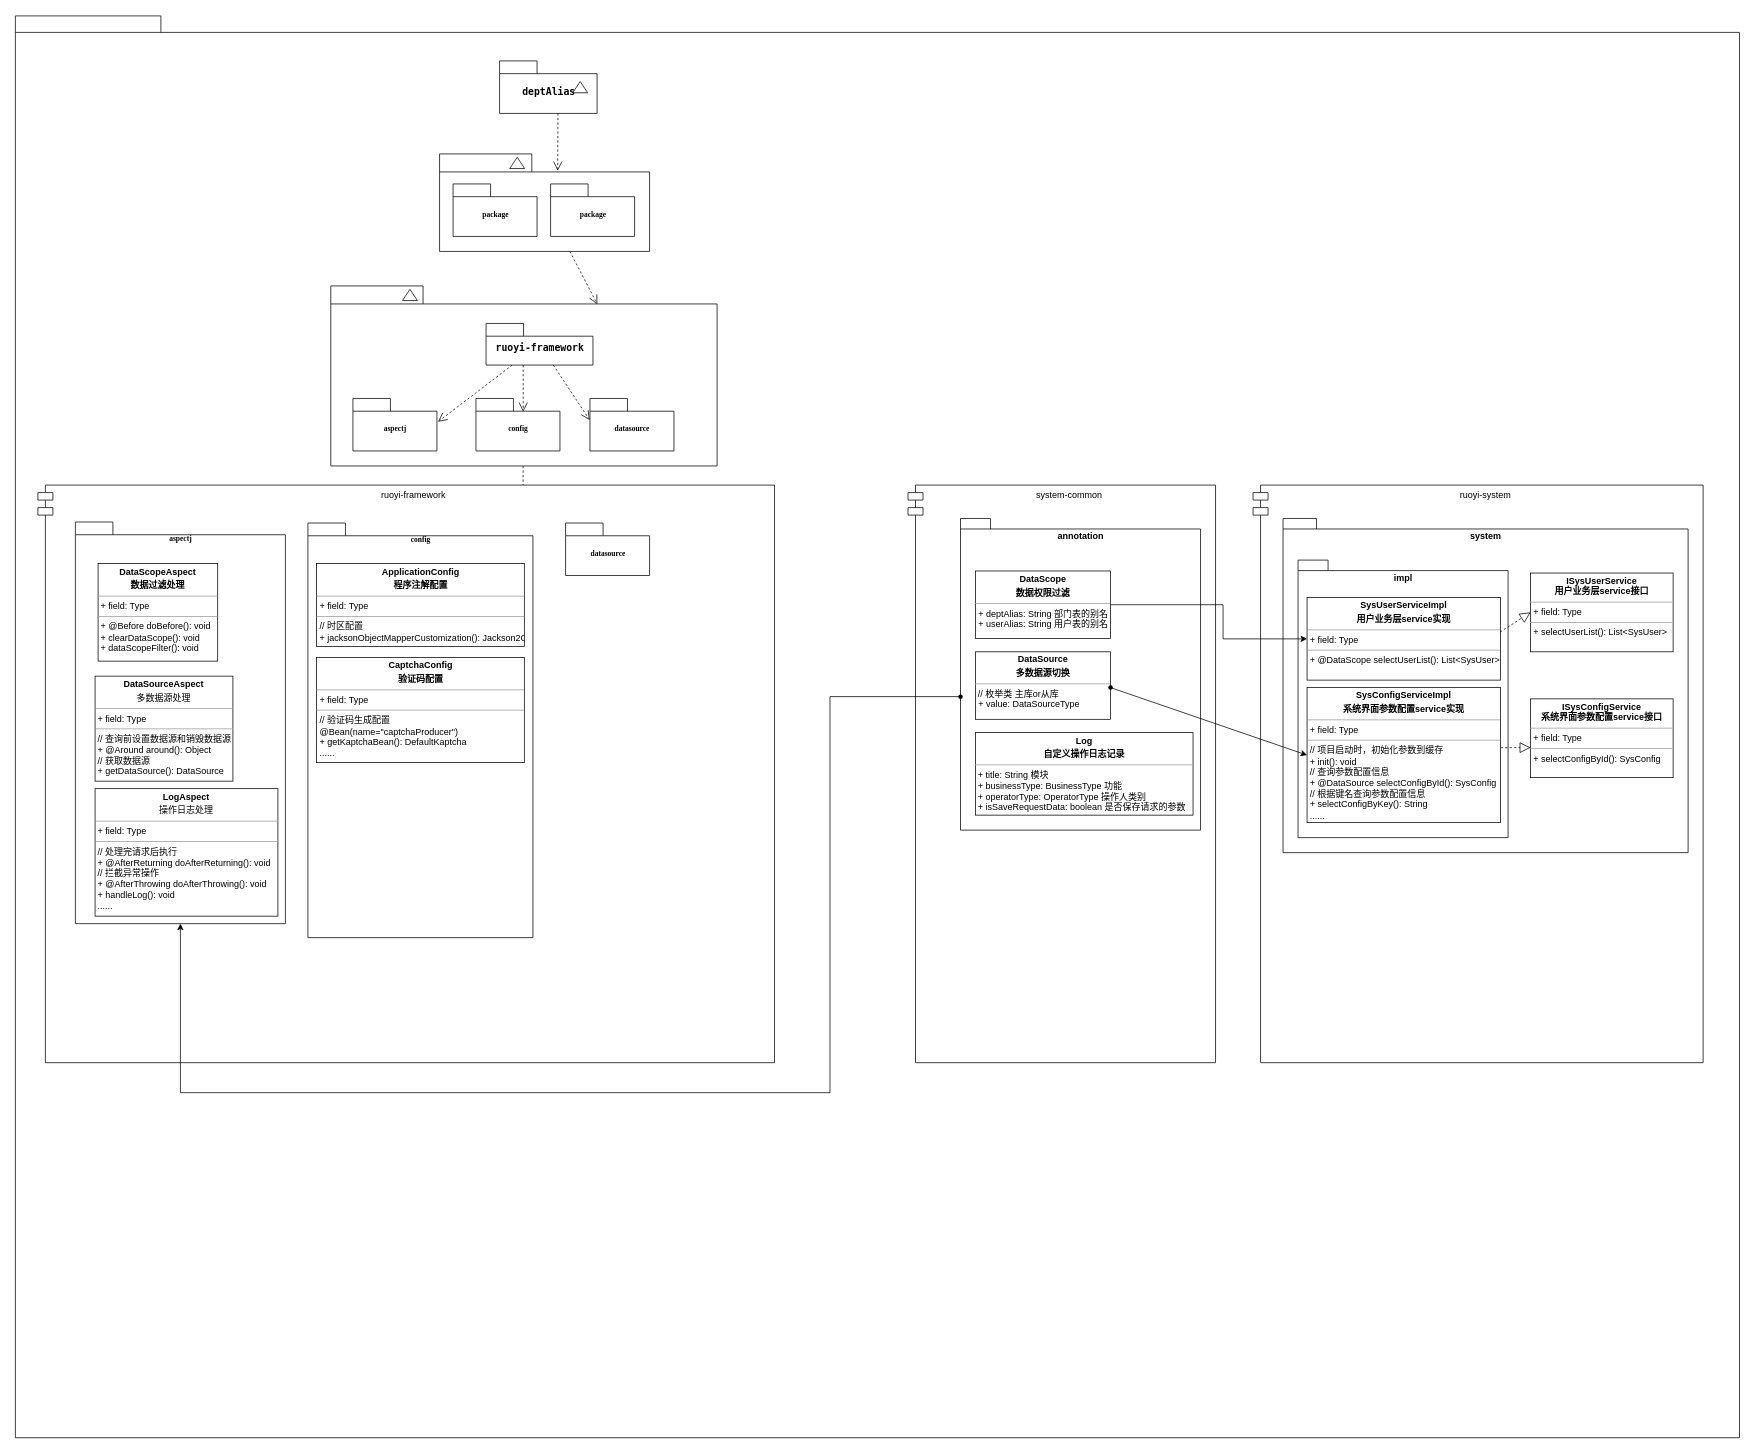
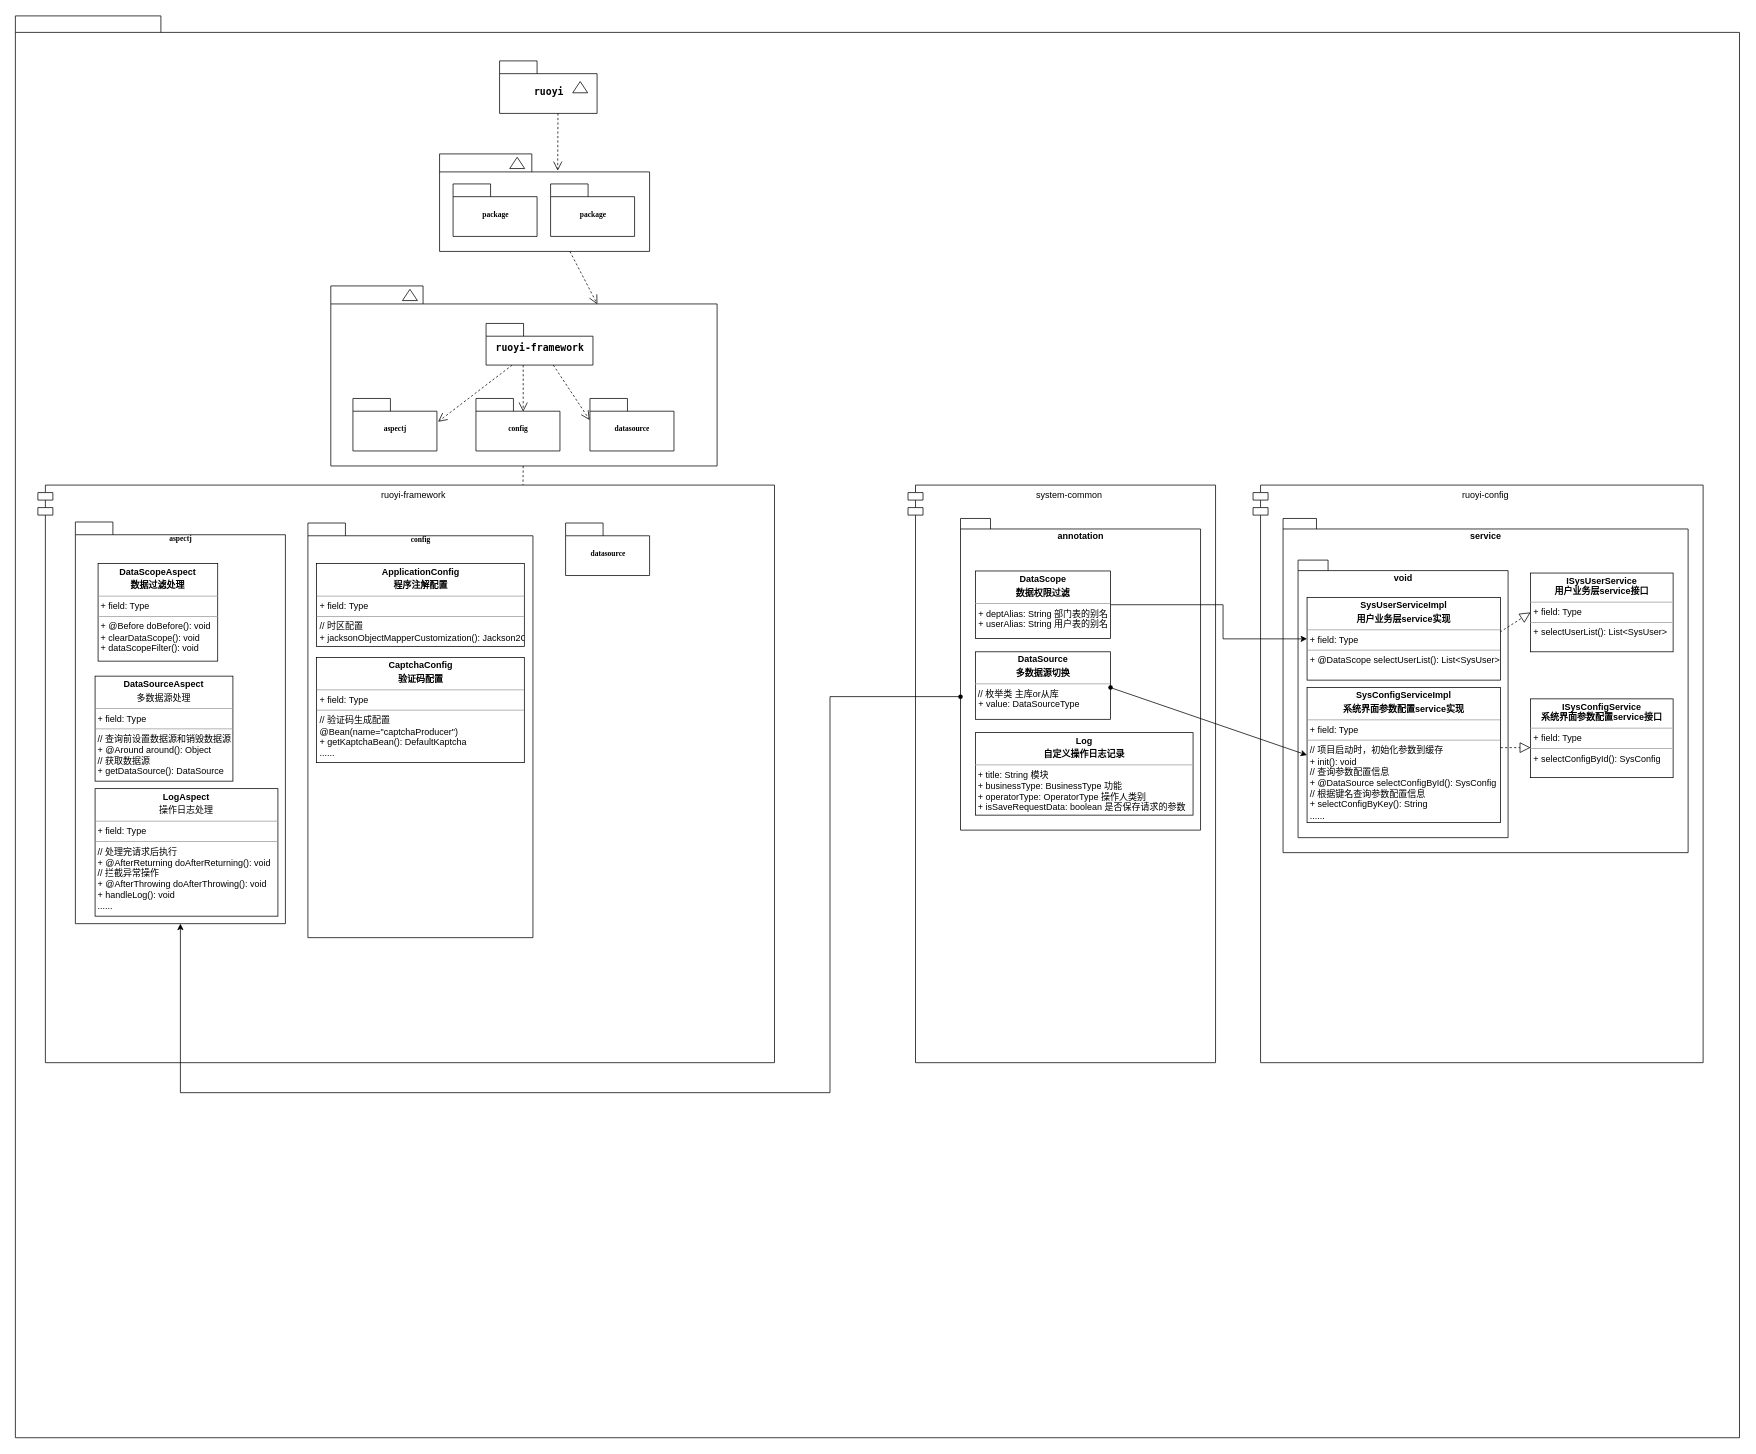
node "deptAlias": label "deptAlias" -> "ruoyi"
node "ruoyi-system": label "ruoyi-system" -> "ruoyi-config"
node "system": label "system" -> "service"
node "impl": label "impl" -> "void"
